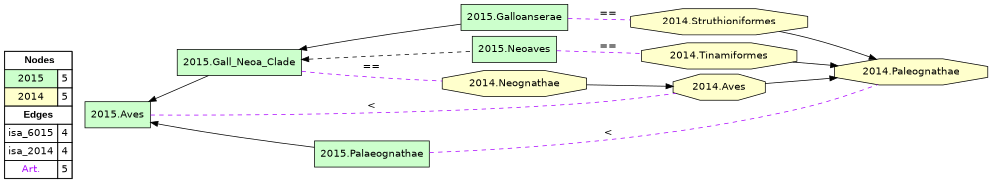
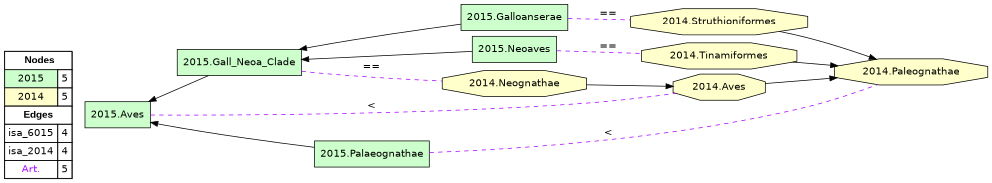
edge "2015.Neoaves" -> "2015.Gall_Neoa_Clade": style dashed -> solid
